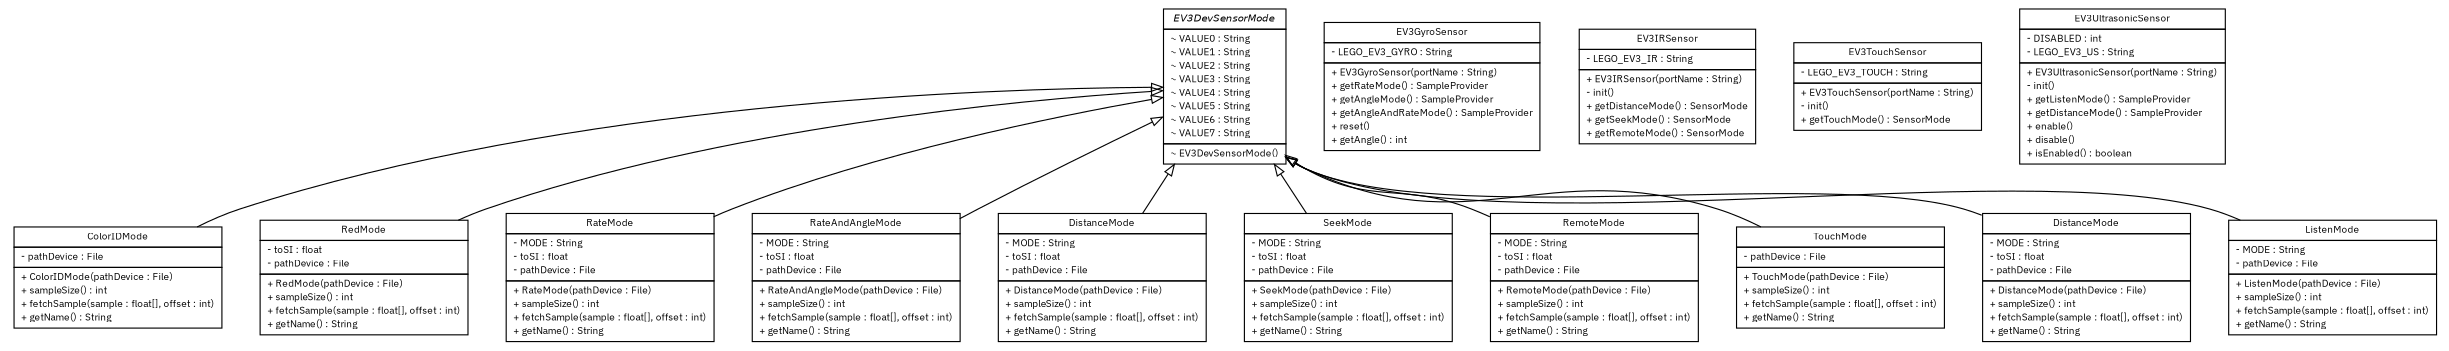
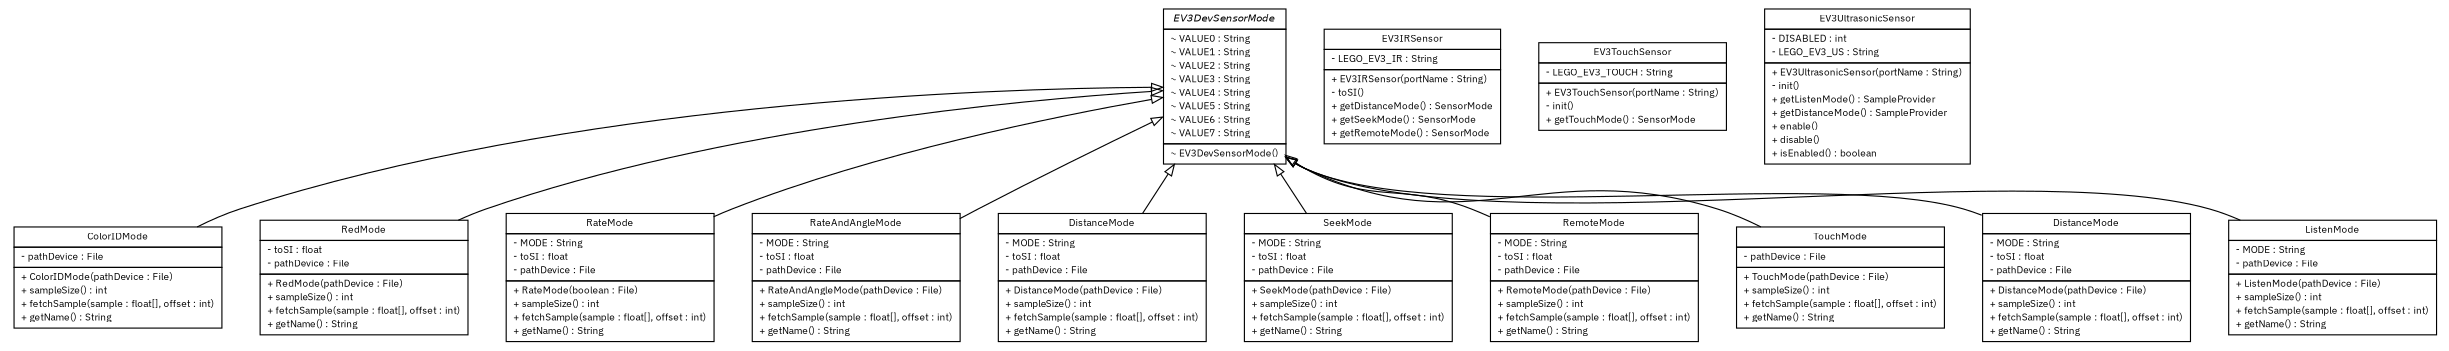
node "EV3GyroSensor": removed
node "EV3IRSensor": text "- init()" -> "- toSI()"
node "RateMode": text "+ RateMode(pathDevice : File)" -> "+ RateMode(boolean : File)"
